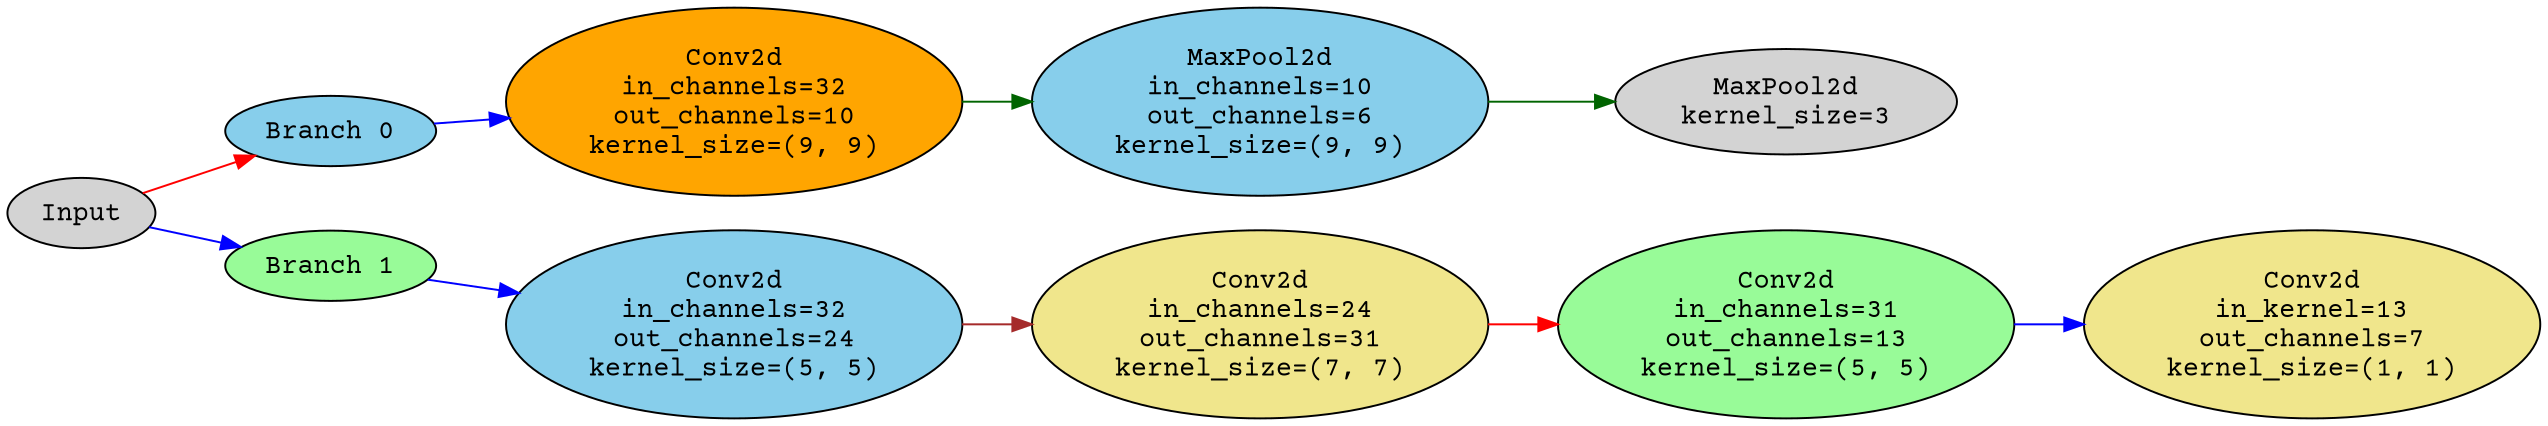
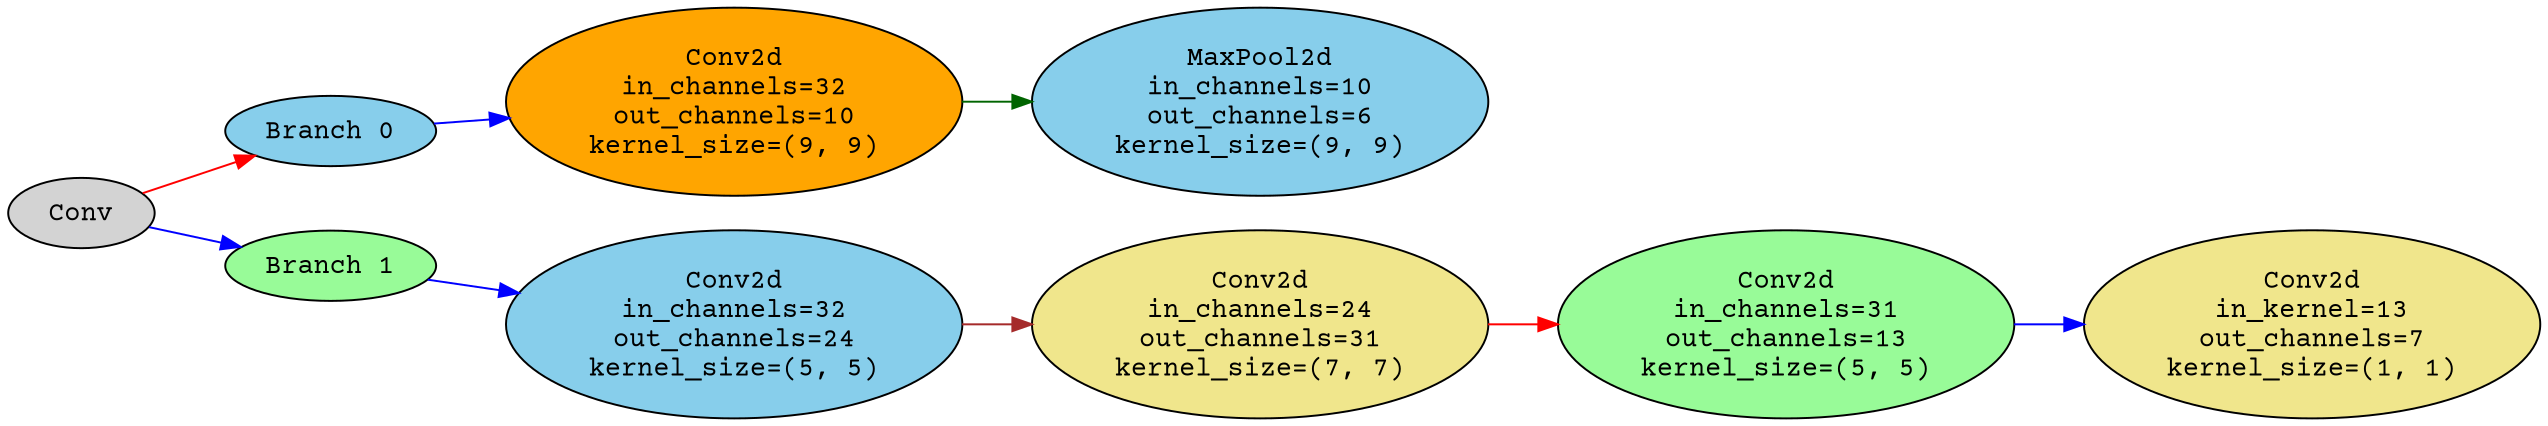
node "MaxPool2d kernel_size=3": removed
node "Input": label "Input" -> "Conv"
